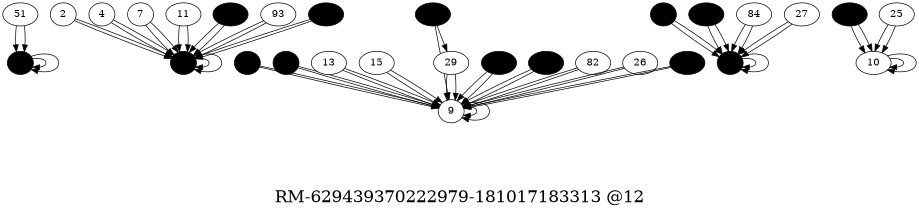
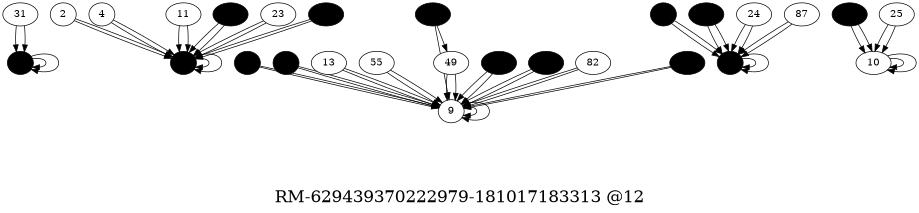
node "51": label "51" -> "31"
node "7": removed
node "93": label "93" -> "23"
node "84": label "84" -> "24"
node "27": label "27" -> "87"
node "15": label "15" -> "55"
node "29": label "29" -> "49"
node "26": removed
